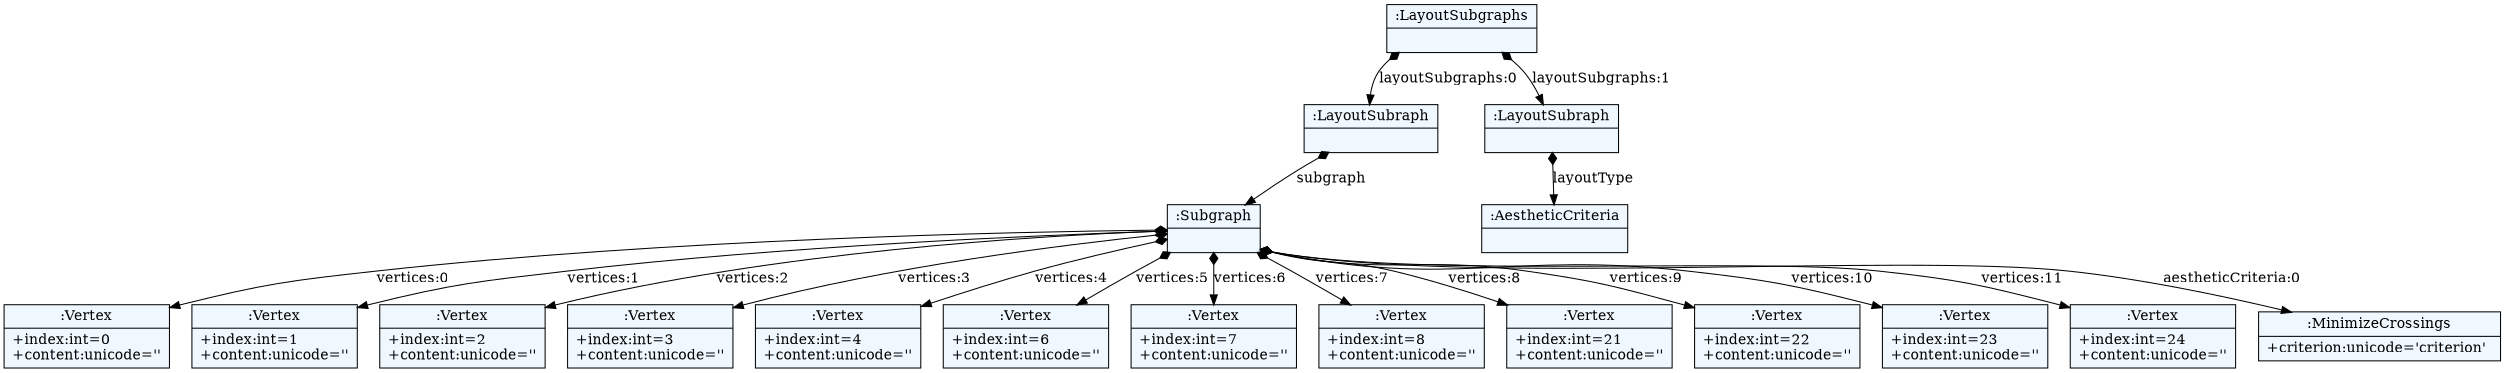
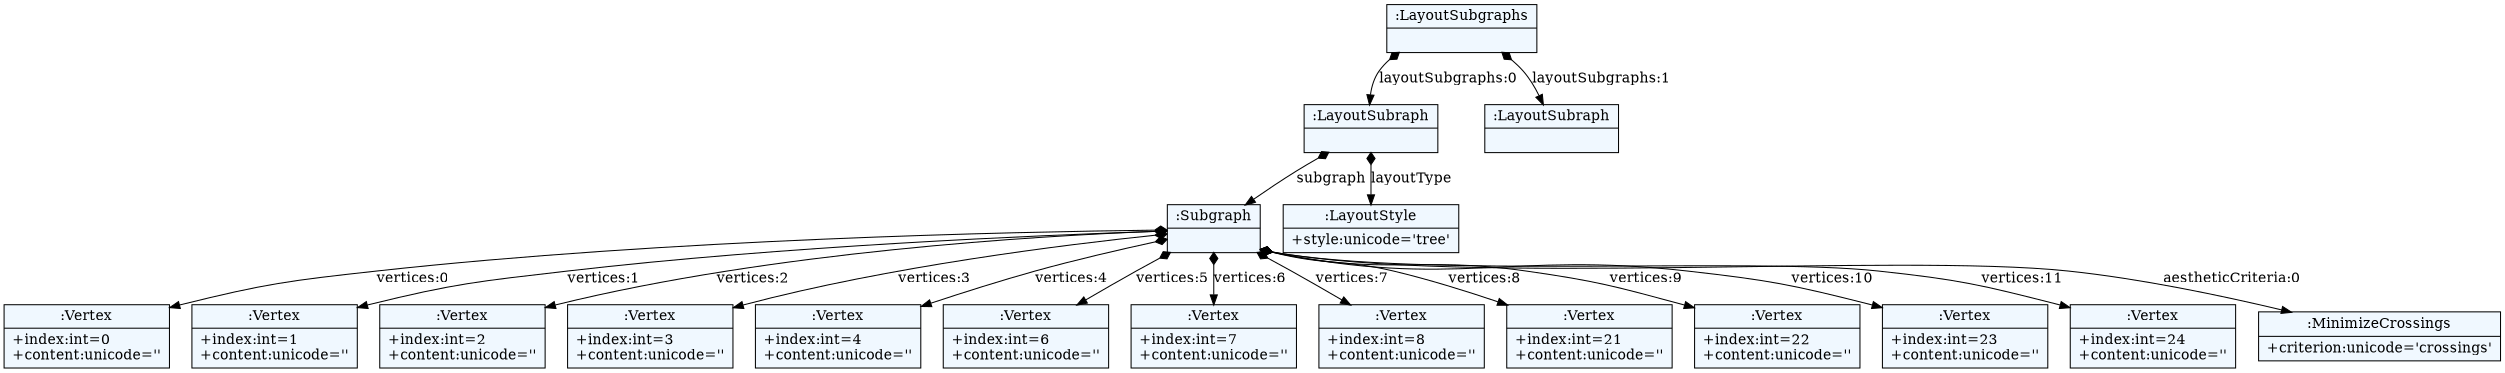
node ":LayoutStyle": added
node ":AestheticCriteria": removed
node ":MinimizeCrossings": text "+criterion:unicode='criterion'" -> "+criterion:unicode='crossings'"
